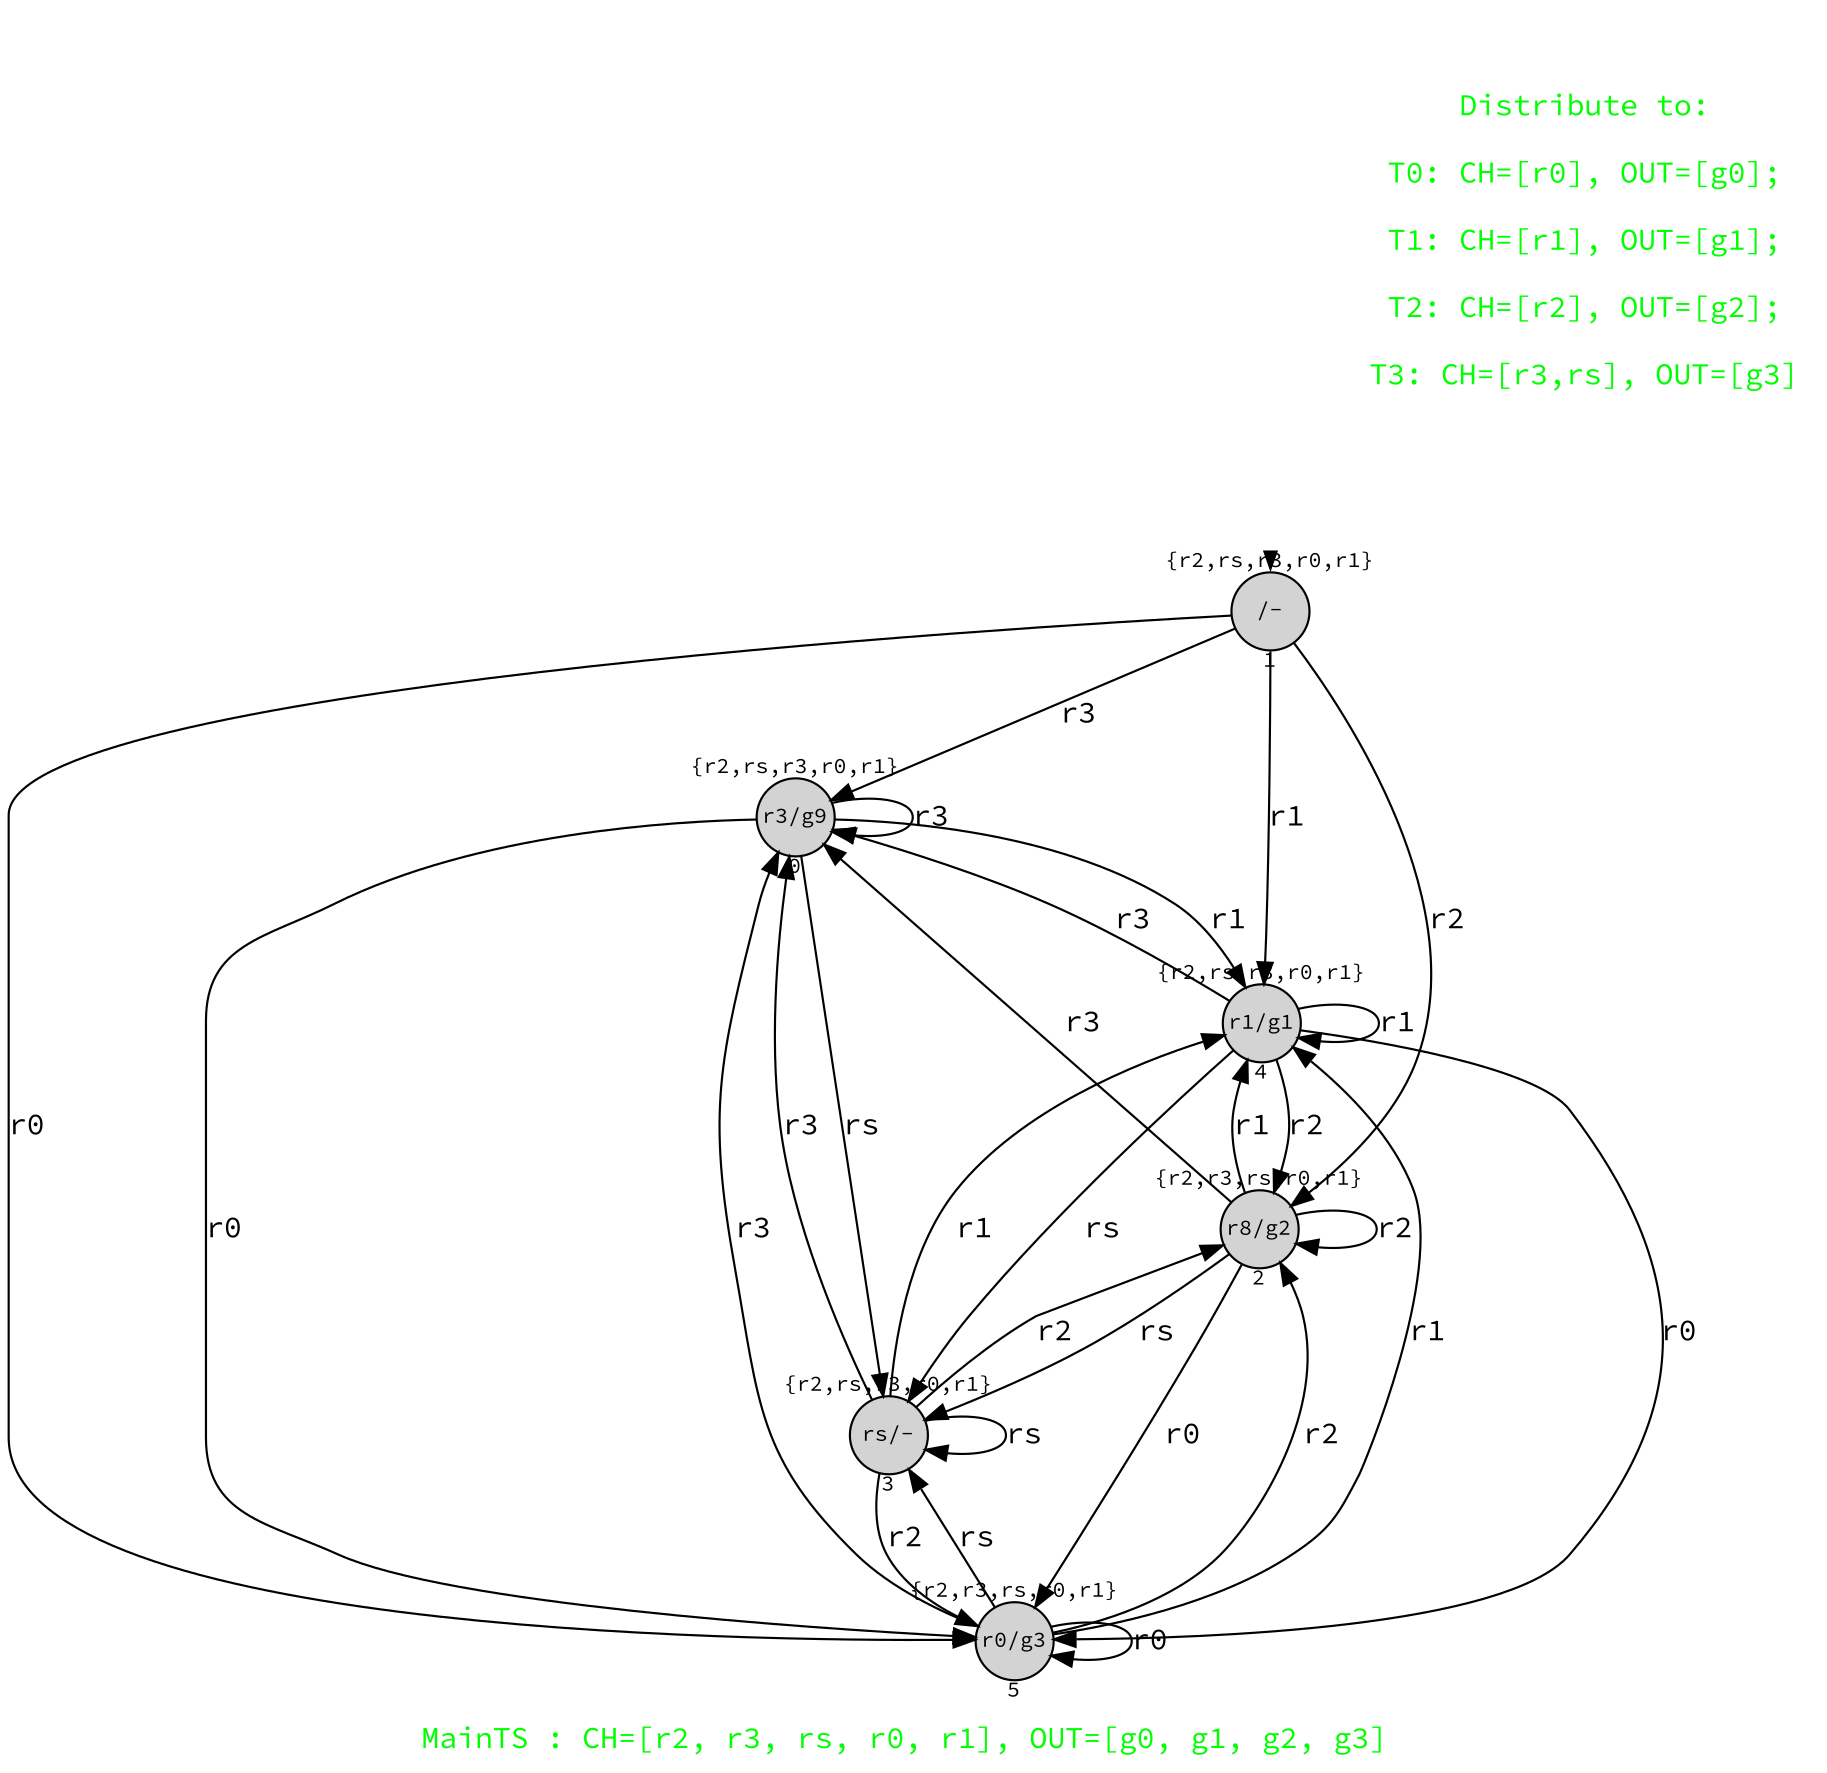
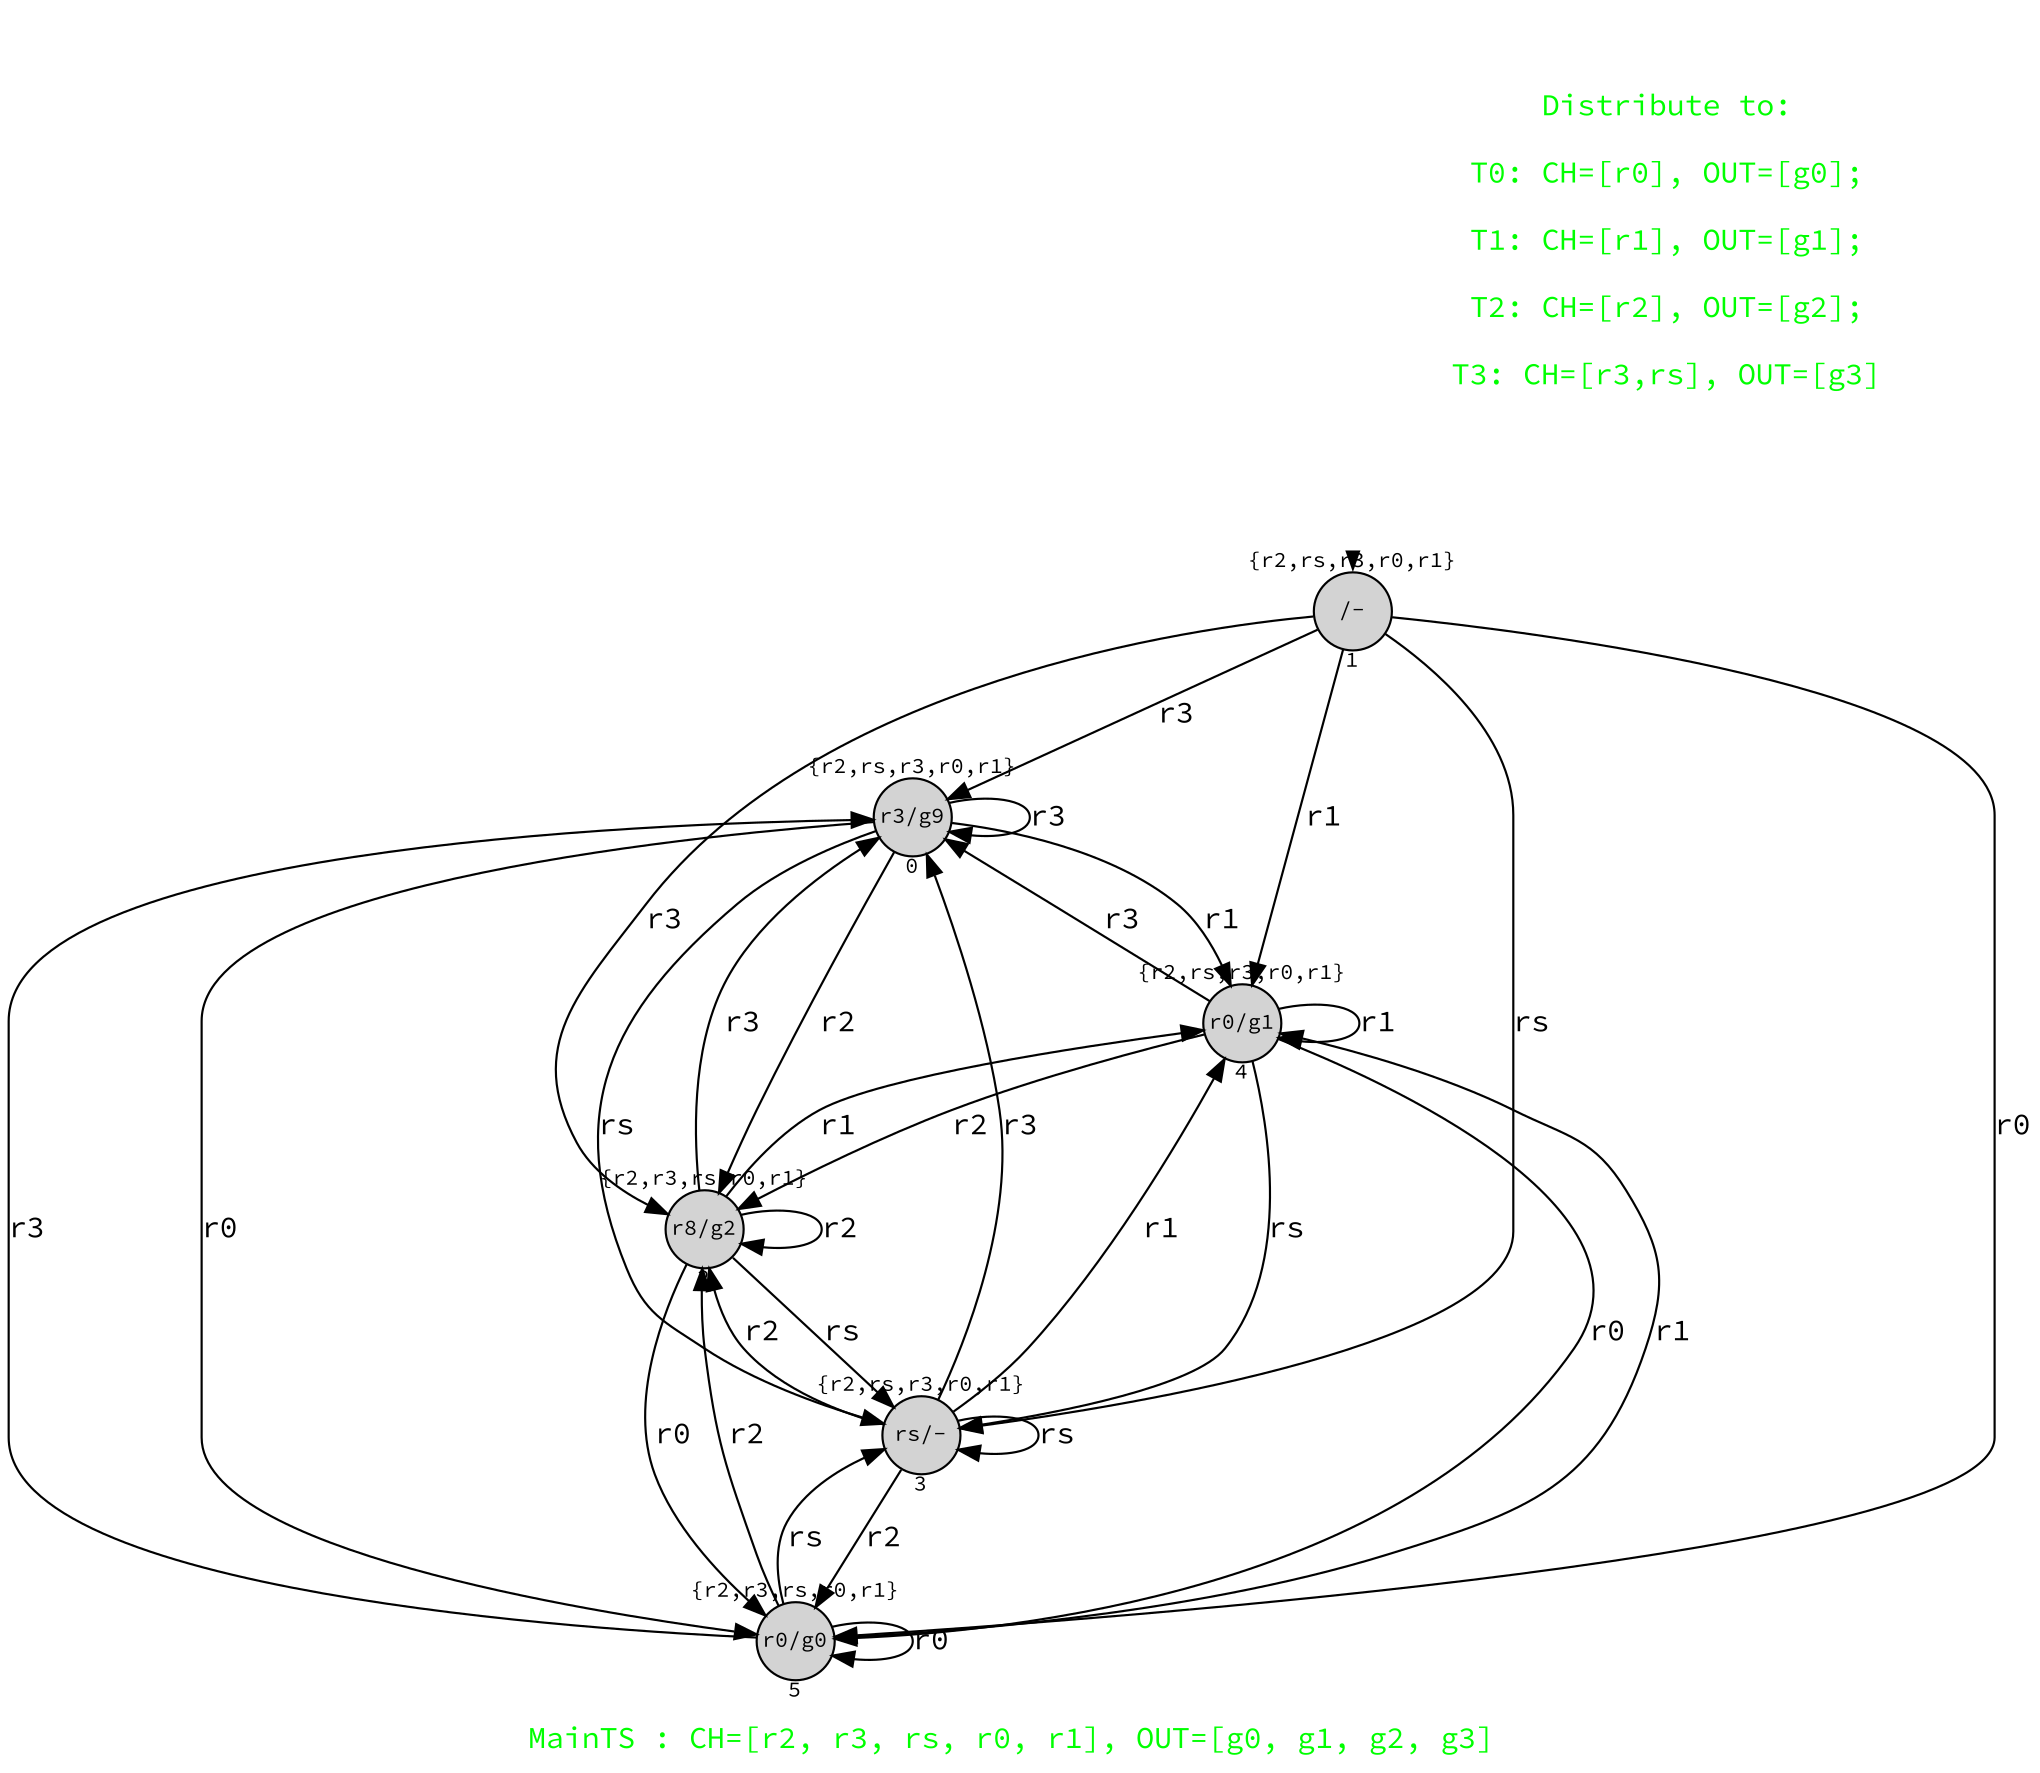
edge "{r2,rs,r3,r0,r1} /- 1" -> "{r2,r3,rs,r0,r1} r8/g2 2": label "r2" -> "r3"
edge "{r2,rs,r3,r0,r1} r3/g9 0" -> "{r2,r3,rs,r0,r1} r8/g2 2": added, label "r2"
node "{r2,rs,r3,r0,r1} r1/g1 4": label "{r2,rs,r3,r0,r1} r1/g1 4" -> "{r2,rs,r3,r0,r1} r0/g1 4"
edge "{r2,rs,r3,r0,r1} /- 1" -> "{r2,rs,r3,r0,r1} rs/- 3": added, label "rs"
node "{r2,r3,rs,r0,r1} r0/g3 5": label "{r2,r3,rs,r0,r1} r0/g3 5" -> "{r2,r3,rs,r0,r1} r0/g0 5"
